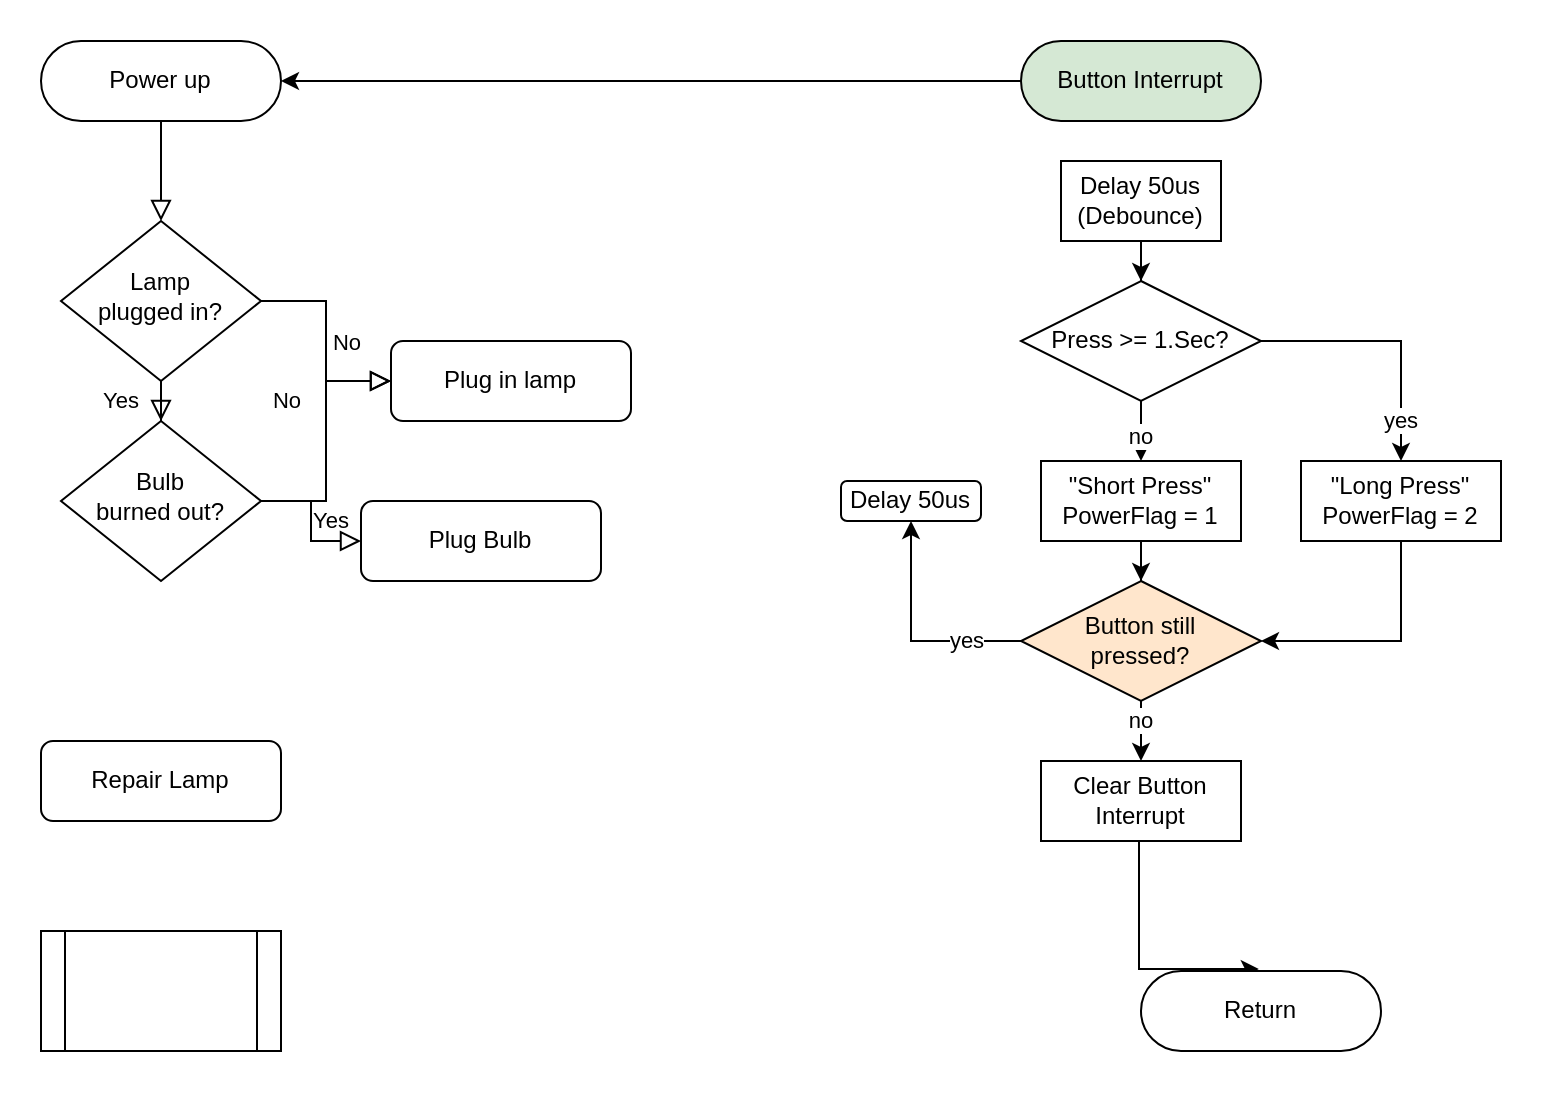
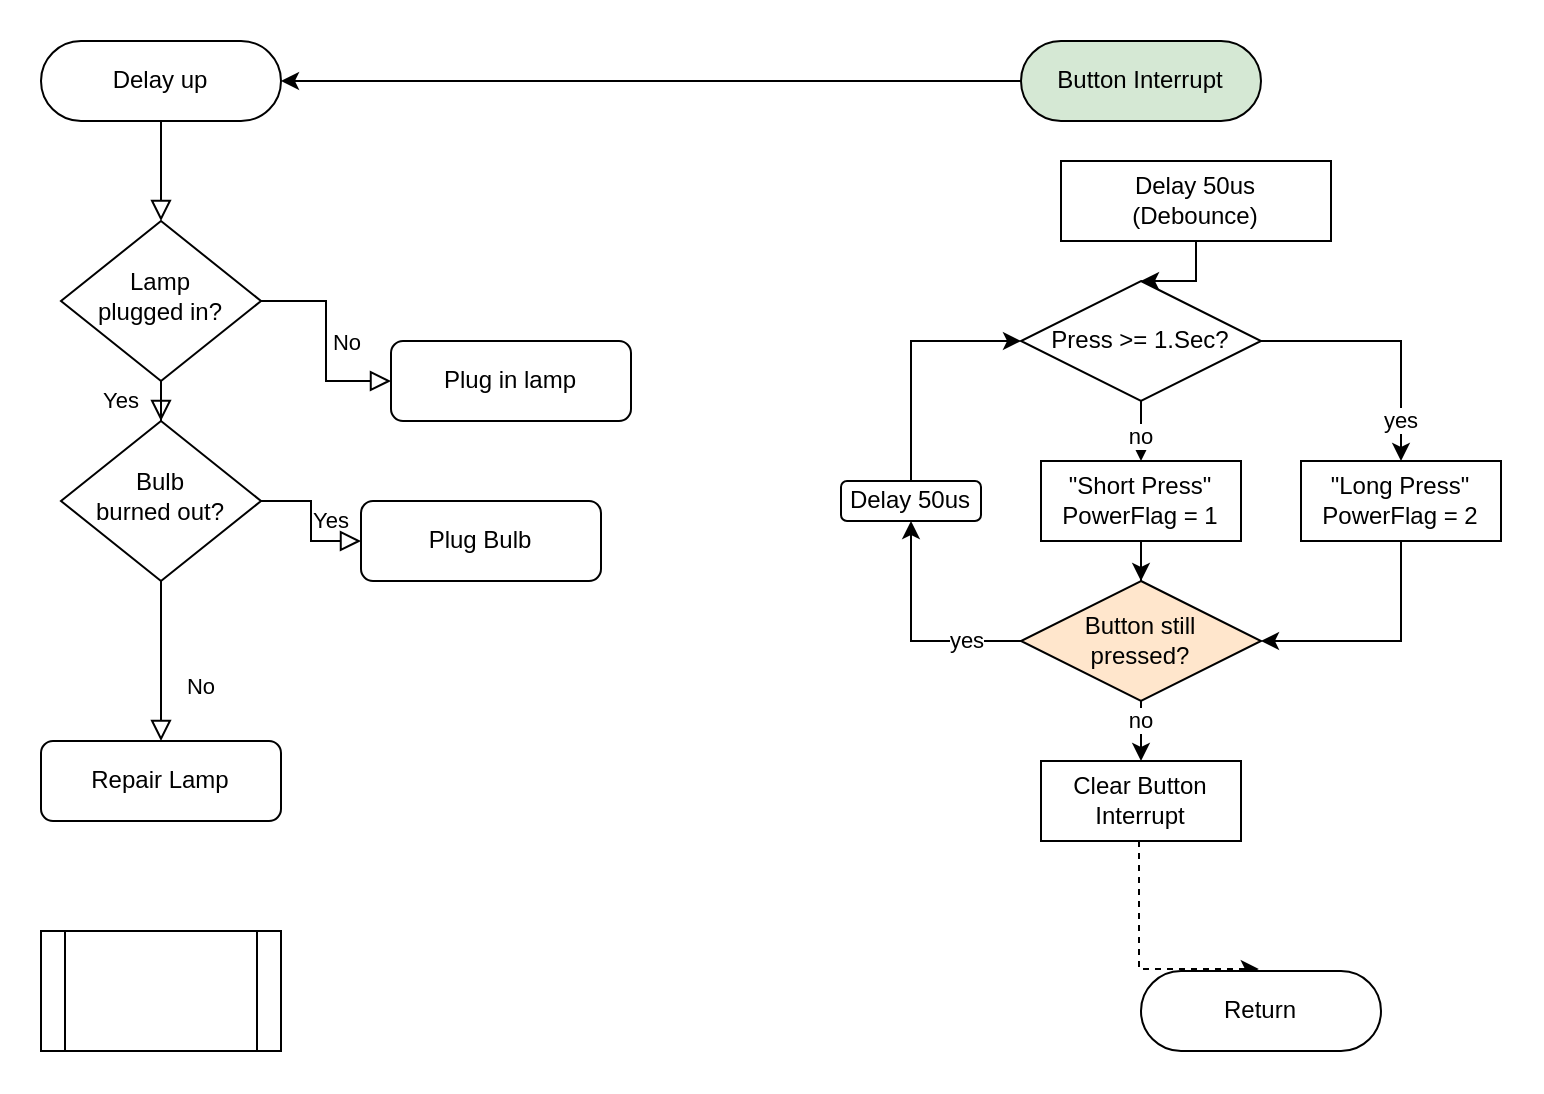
node "Power up": label "Power up" -> "Delay up"
node "Delay 50us (Debounce)": size 160x80 -> 270x80
edge "Delay 50us" -> "Press >= 1.Sec?": added
edge "Bulb burned out?" -> "Plug in lamp": now "Bulb burned out?" -> "Repair Lamp"
edge "Clear Button Interrupt" -> "Return": style solid -> dashed
